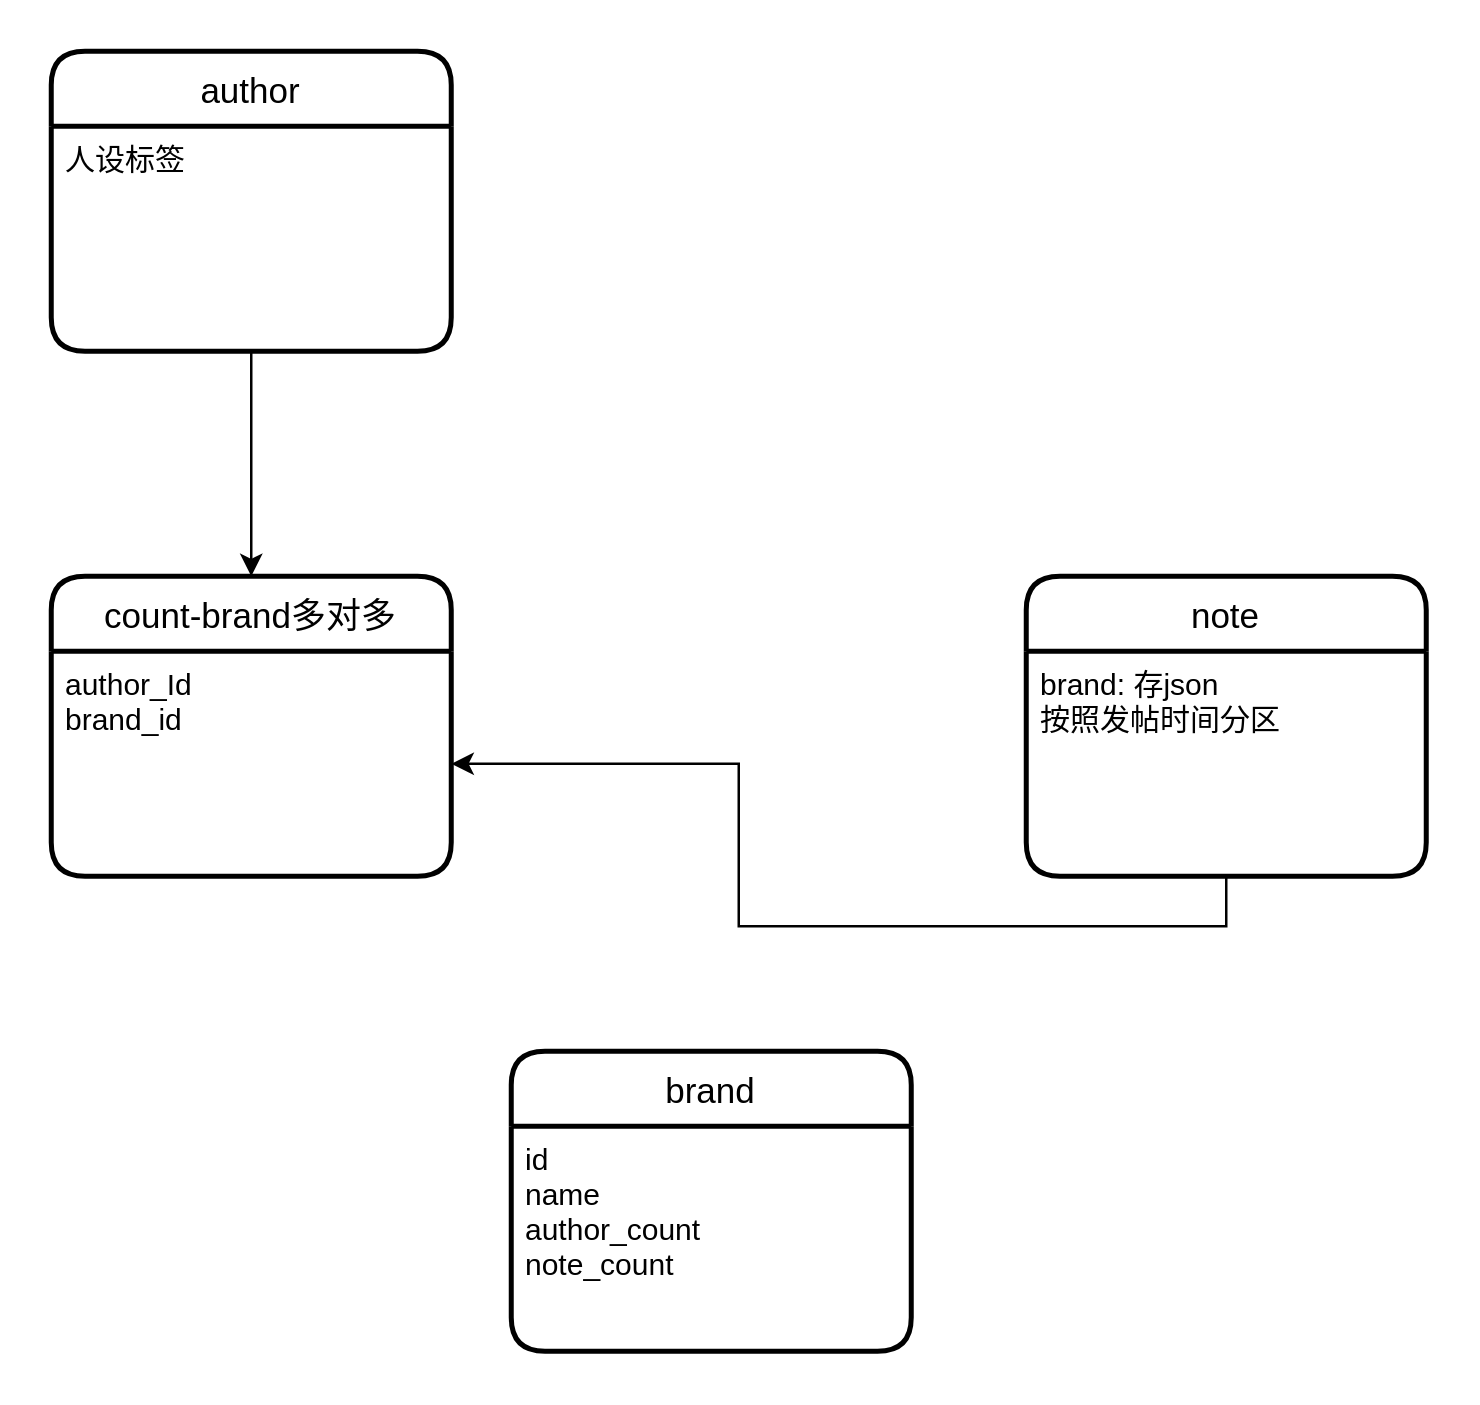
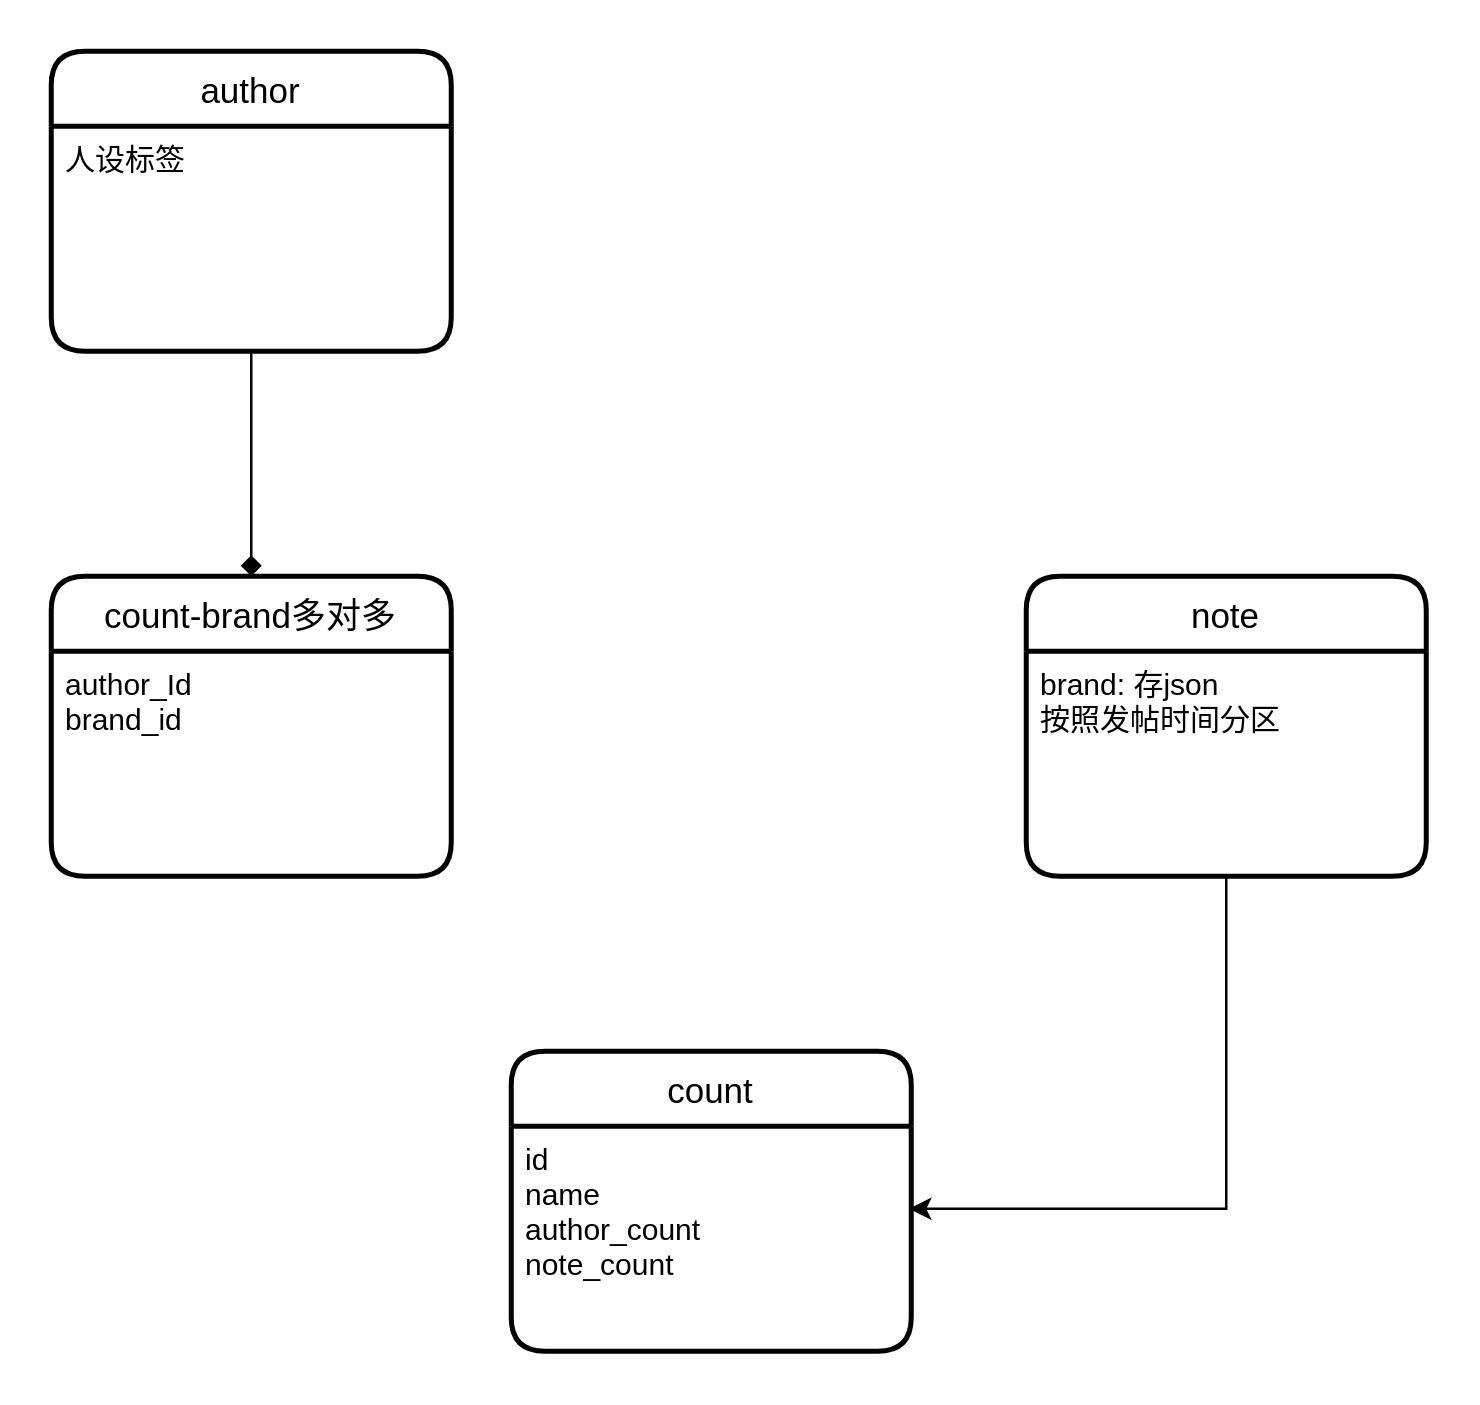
edge "人设标签" -> "count-brand多对多": arrowhead classic -> diamond
edge "brand: 存json 按照发帖时间分区" -> "author_Id brand_id": now "brand: 存json 按照发帖时间分区" -> "id name author_count note_count"
node "brand": label "brand" -> "count"
